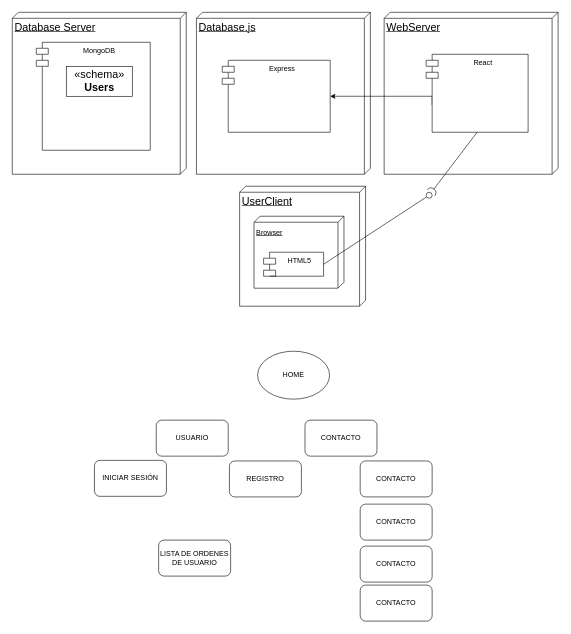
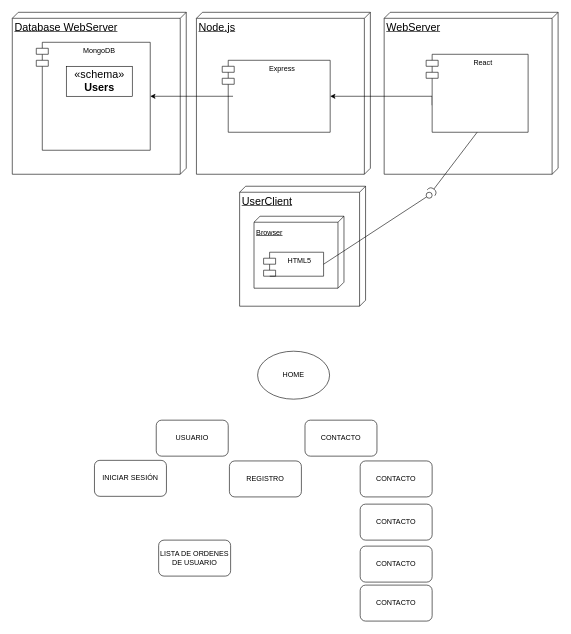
node "Database Server": label "Database Server" -> "Database WebServer"
node "Database.js": label "Database.js" -> "Node.js"
edge "Express" -> "MongoDB": added
